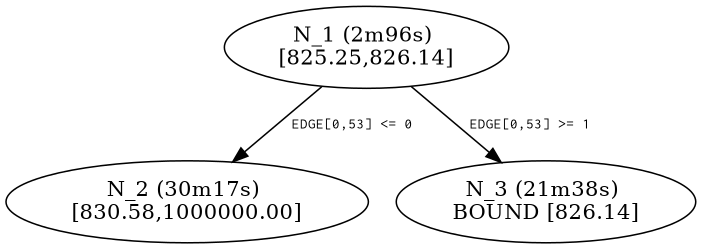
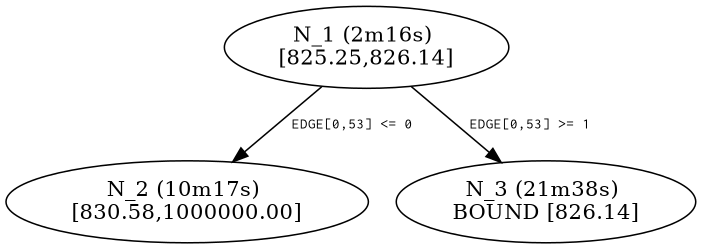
node "N_1 (2m96s) [825.25,826.14]": label "N_1 (2m96s) [825.25,826.14]" -> "N_1 (2m16s) [825.25,826.14]"
node "N_2 (30m17s) [830.58,1000000.00]": label "N_2 (30m17s) [830.58,1000000.00]" -> "N_2 (10m17s) [830.58,1000000.00]"
